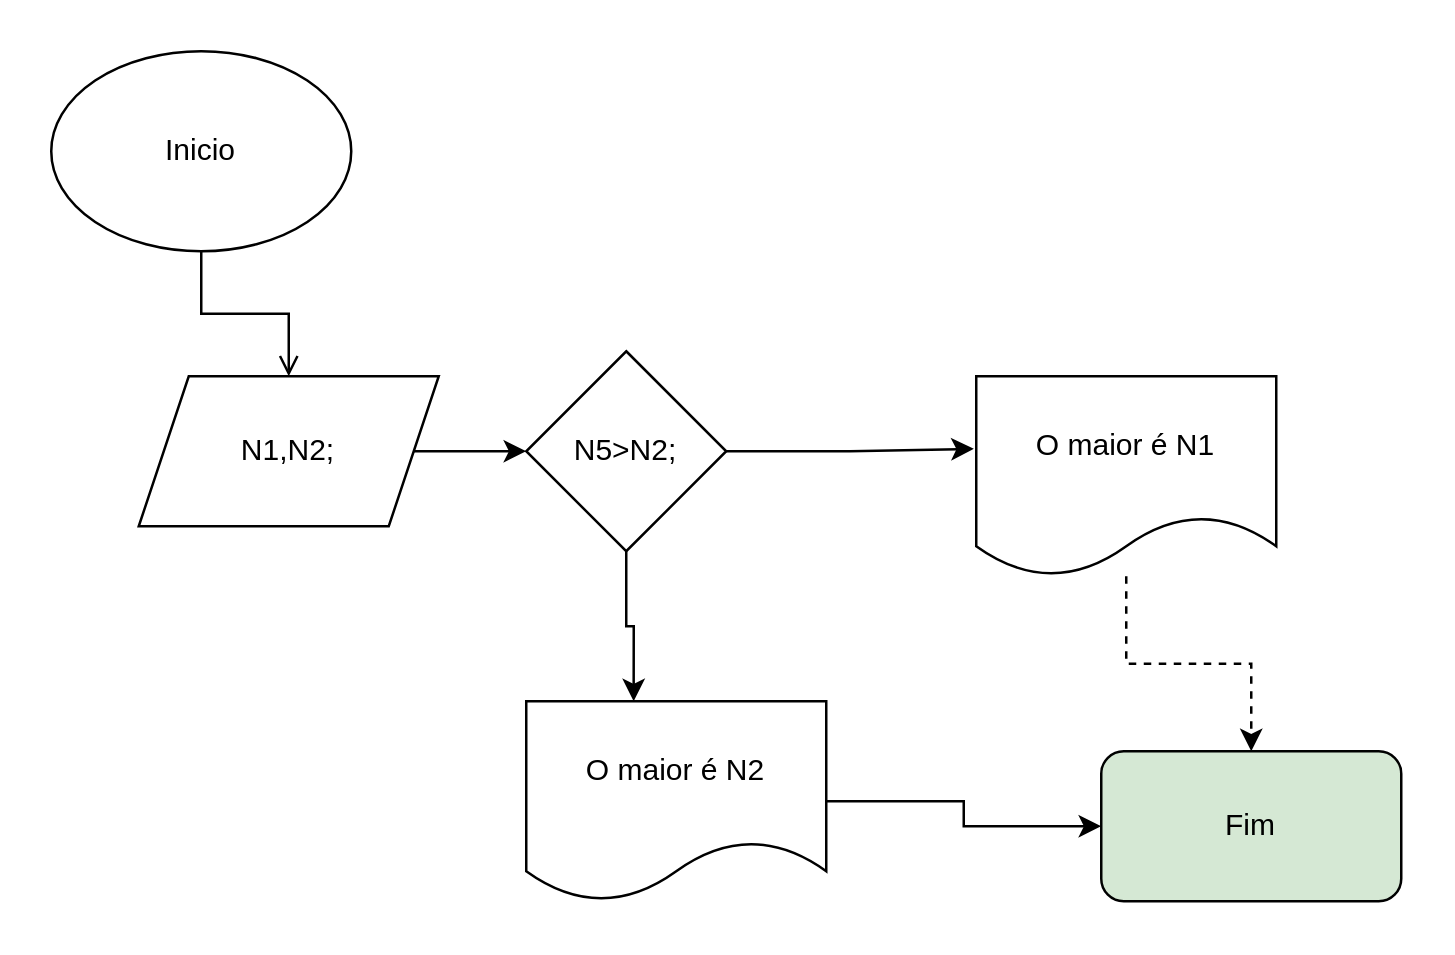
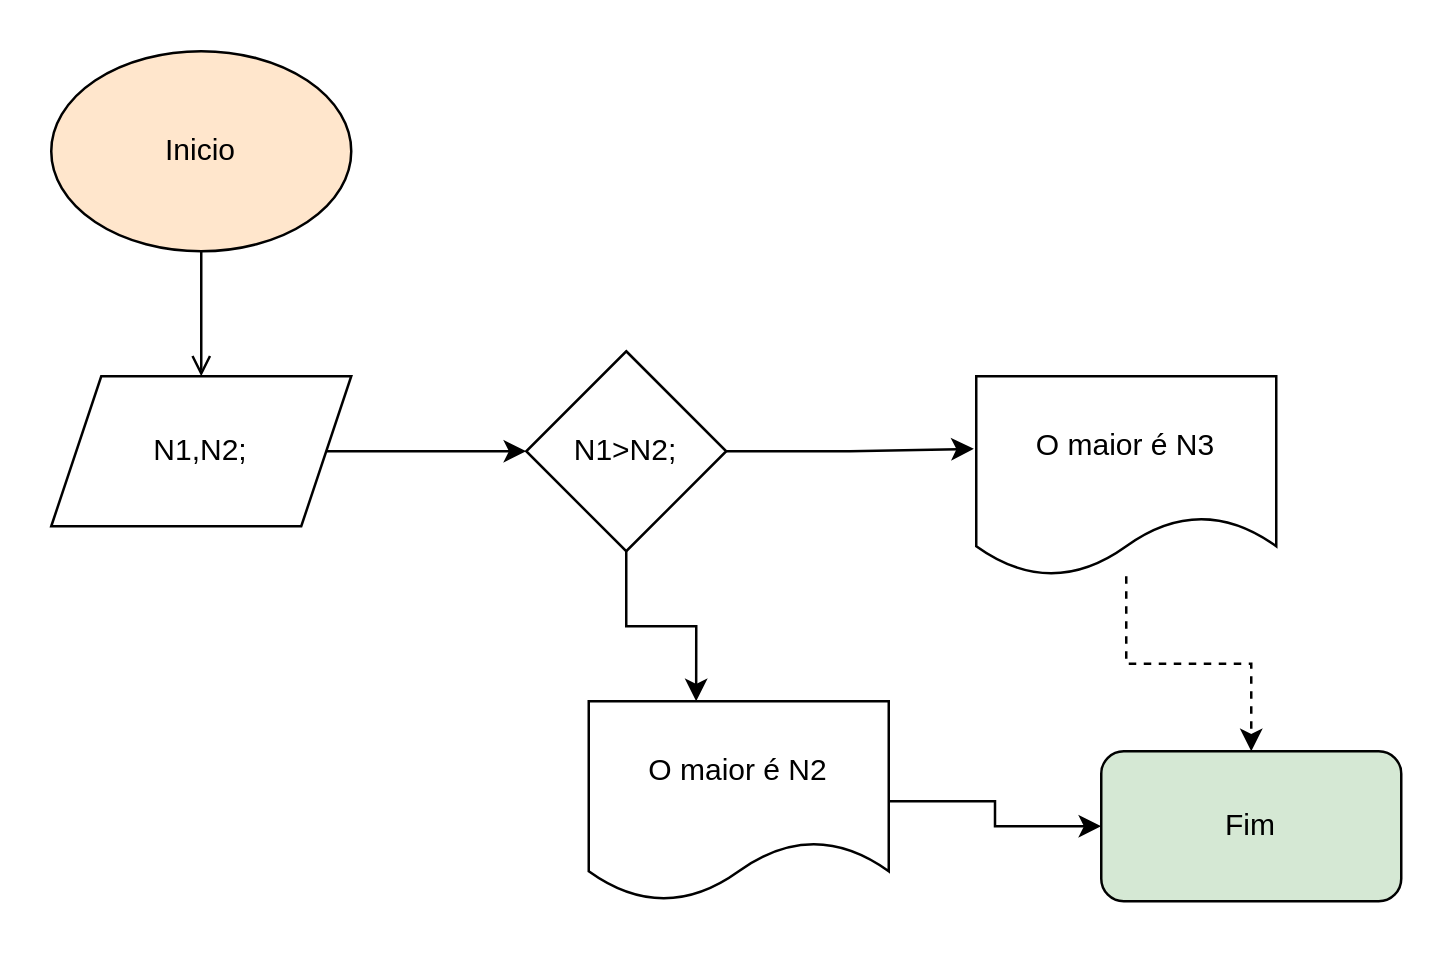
node "Inicio": fillcolor #ffffff -> #ffe6cc
node "O maior é N1": label "O maior é N1" -> "O maior é N3"
node "N1,N2;": moved (289, 451) -> (201, 451)
node "N5>N2;": label "N5>N2;" -> "N1>N2;"
node "O maior é N2": moved (676, 801) -> (739, 801)
